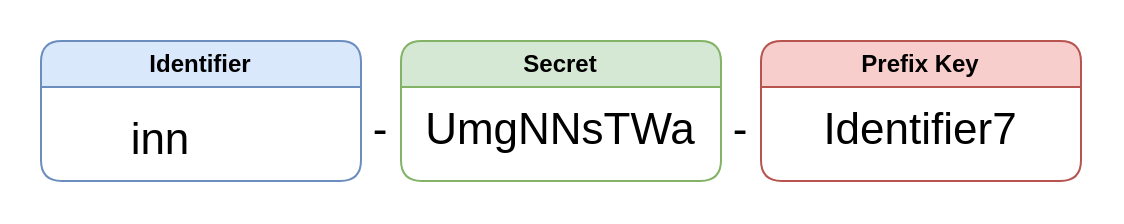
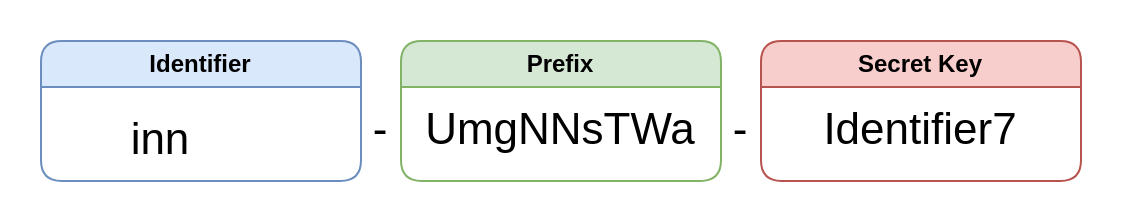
node "Secret": label "Secret" -> "Prefix"
node "Prefix Key": label "Prefix Key" -> "Secret Key"
